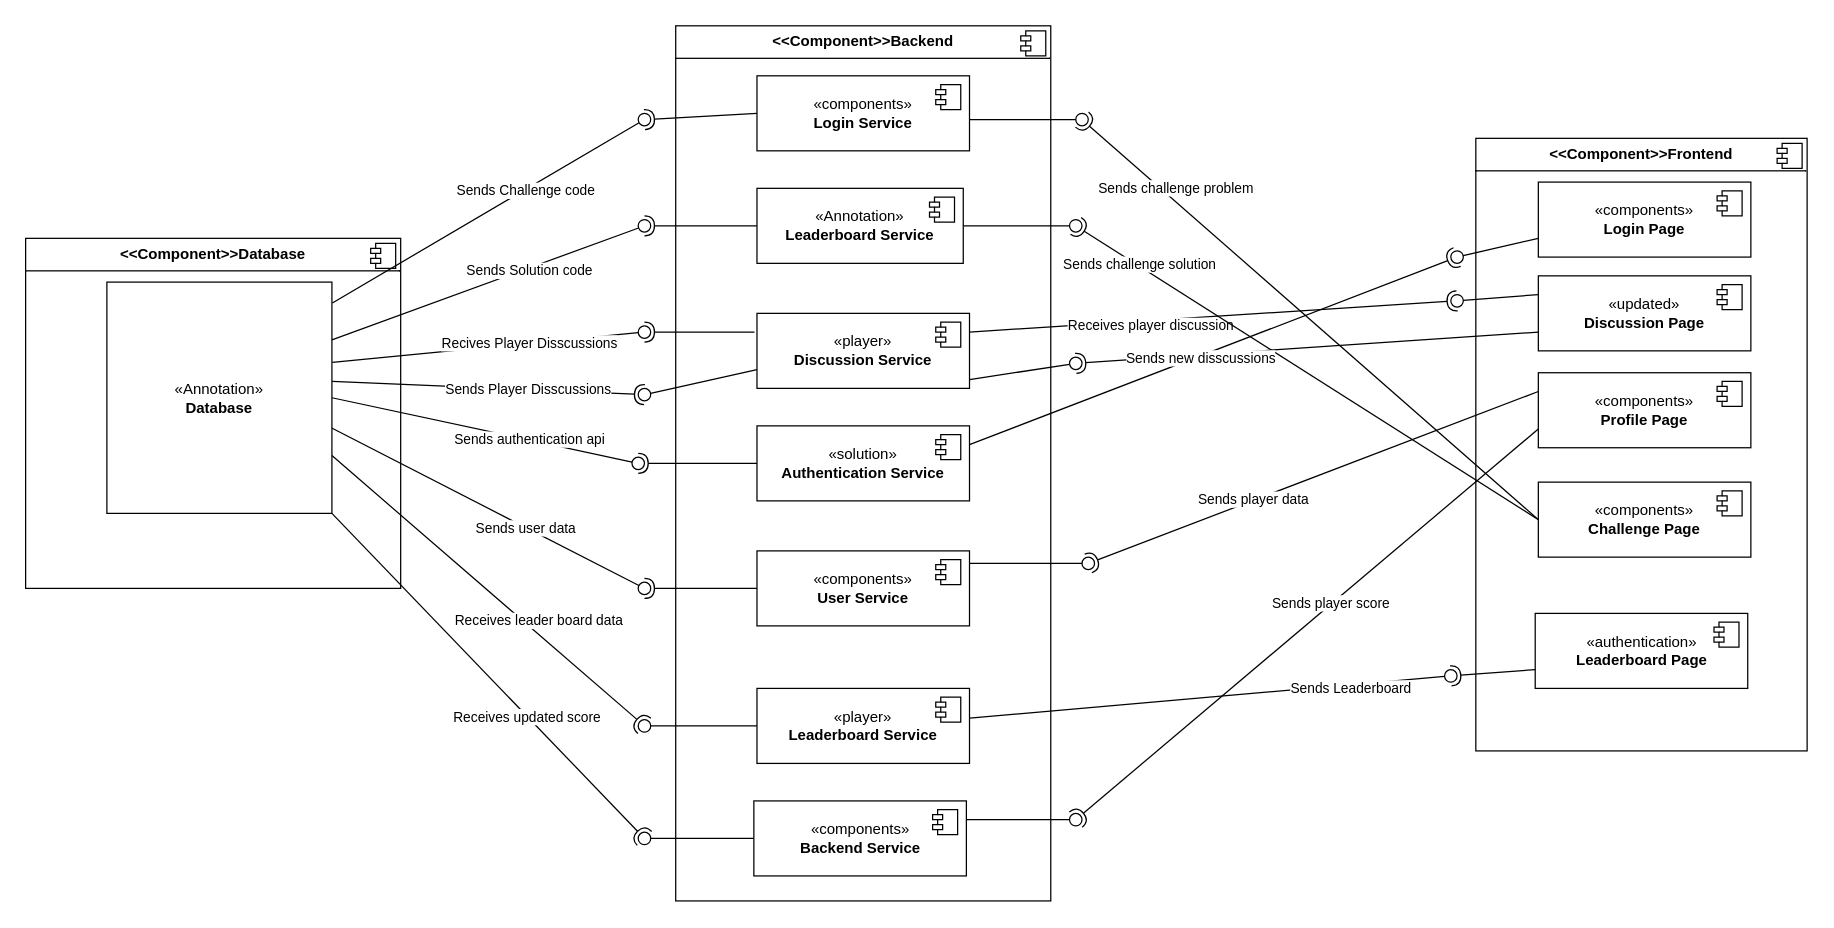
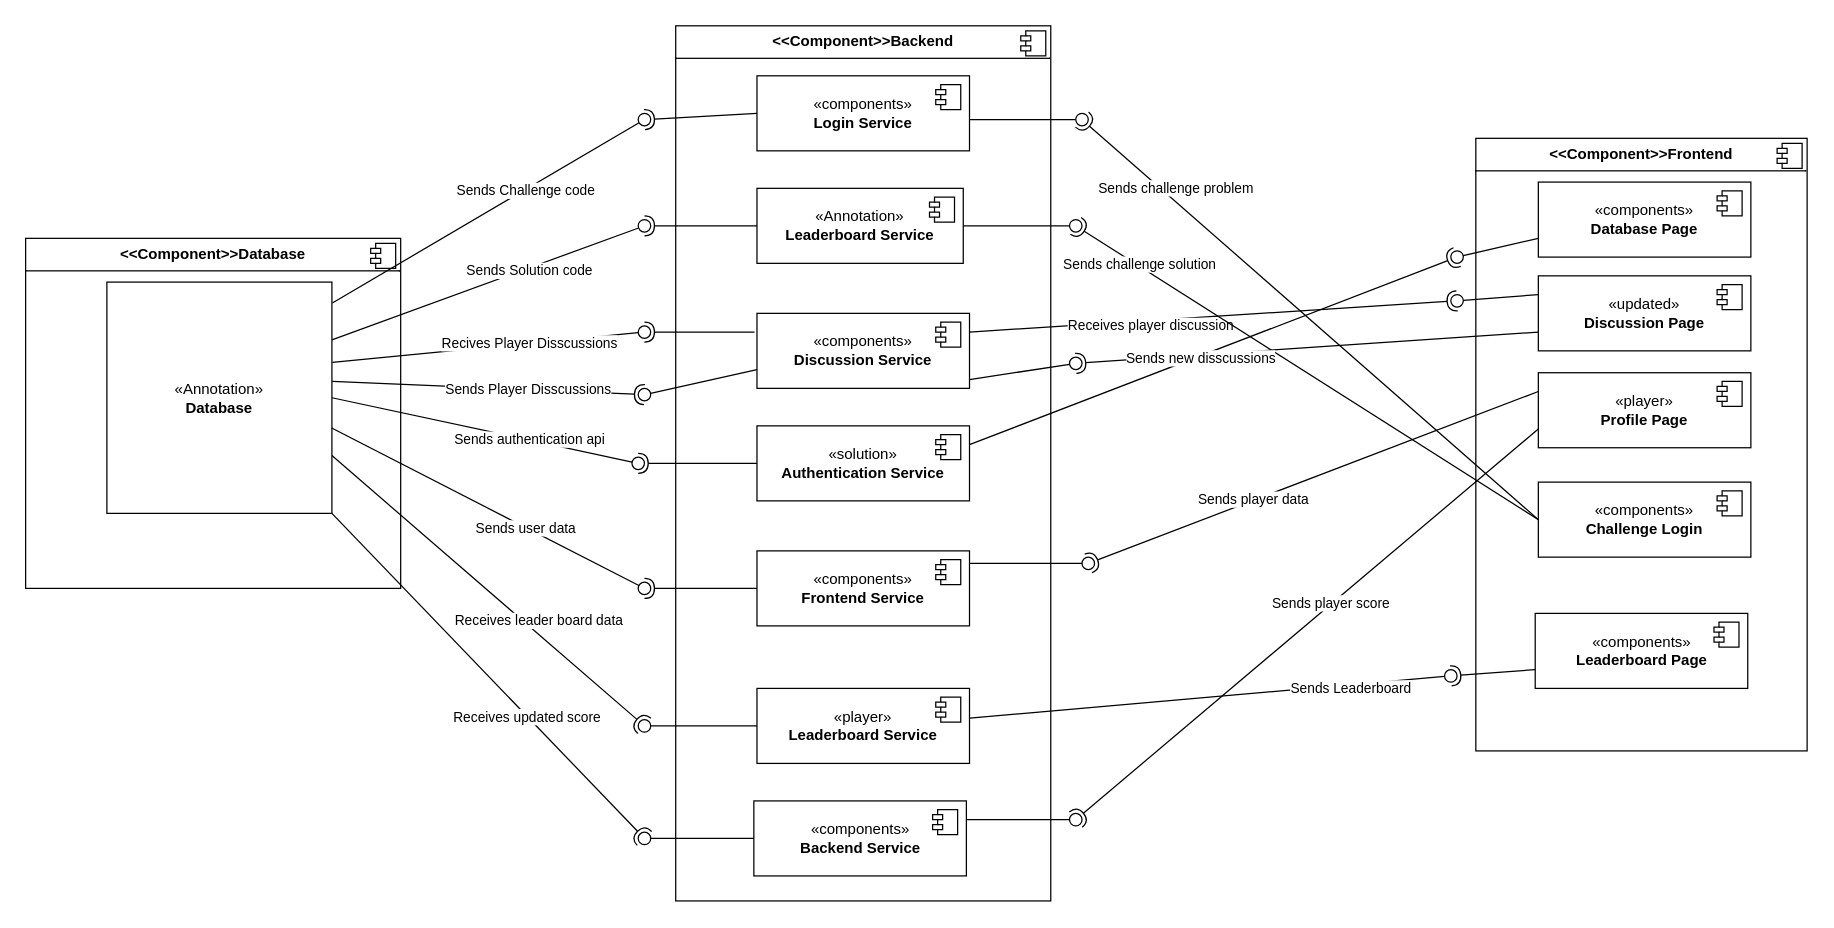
node "«components» Login Page": label "«components» Login Page" -> "«components» Database Page"
node "«player» Discussion Service": label "«player» Discussion Service" -> "«components» Discussion Service"
node "«components» Profile Page": label "«components» Profile Page" -> "«player» Profile Page"
node "«components» Challenge Page": label "«components» Challenge Page" -> "«components» Challenge Login"
node "«components» User Service": label "«components» User Service" -> "«components» Frontend Service"
node "«authentication» Leaderboard Page": label "«authentication» Leaderboard Page" -> "«components» Leaderboard Page"
